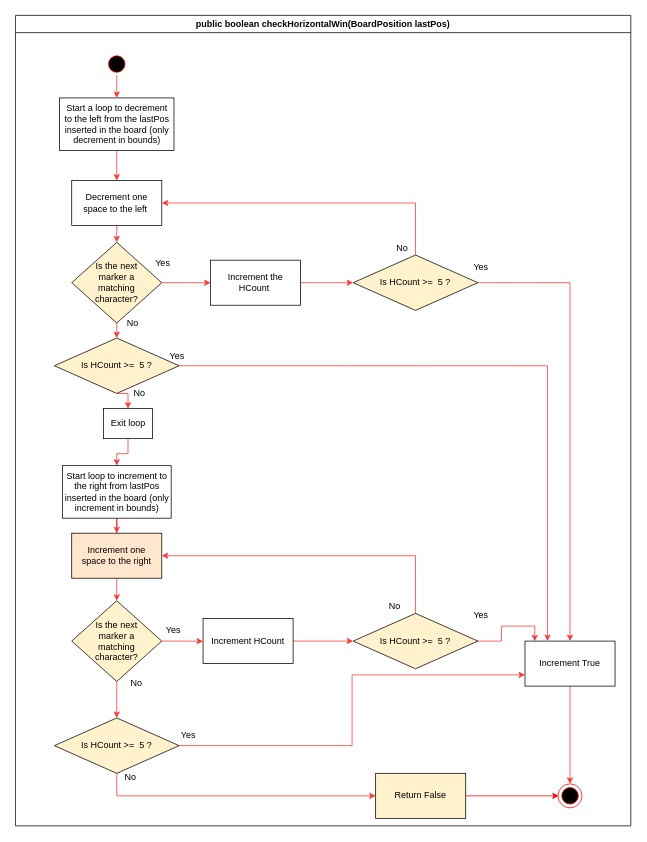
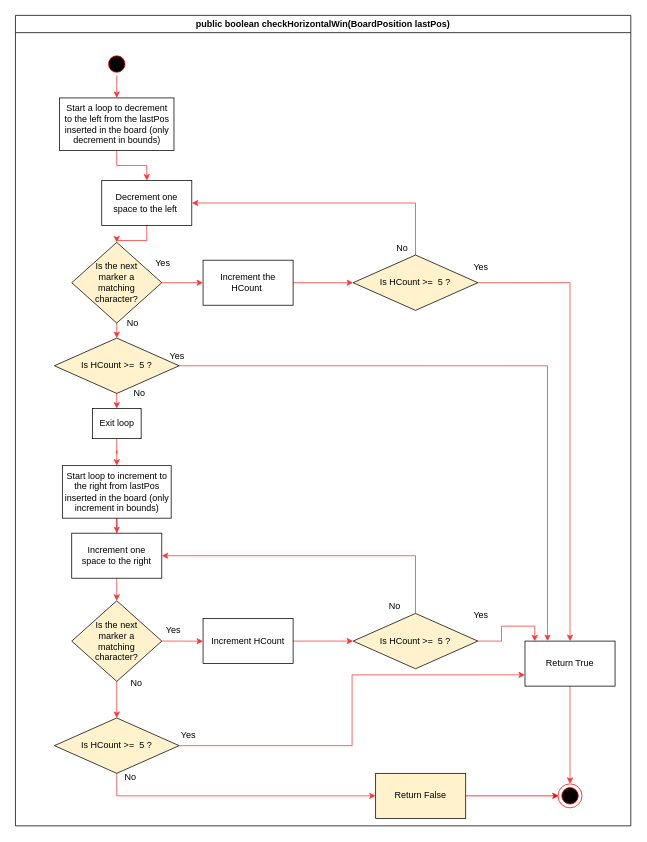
node "Decrement one space to the left": moved (117, 203) -> (147, 203)
node "Increment the HCount": moved (255, 283) -> (248, 283)
node "Exit loop": moved (128, 423) -> (117, 423)
node "Increment one space to the right": fillcolor #ffe6cc -> #ffffff
node "Increment True": label "Increment True" -> "Return True"
